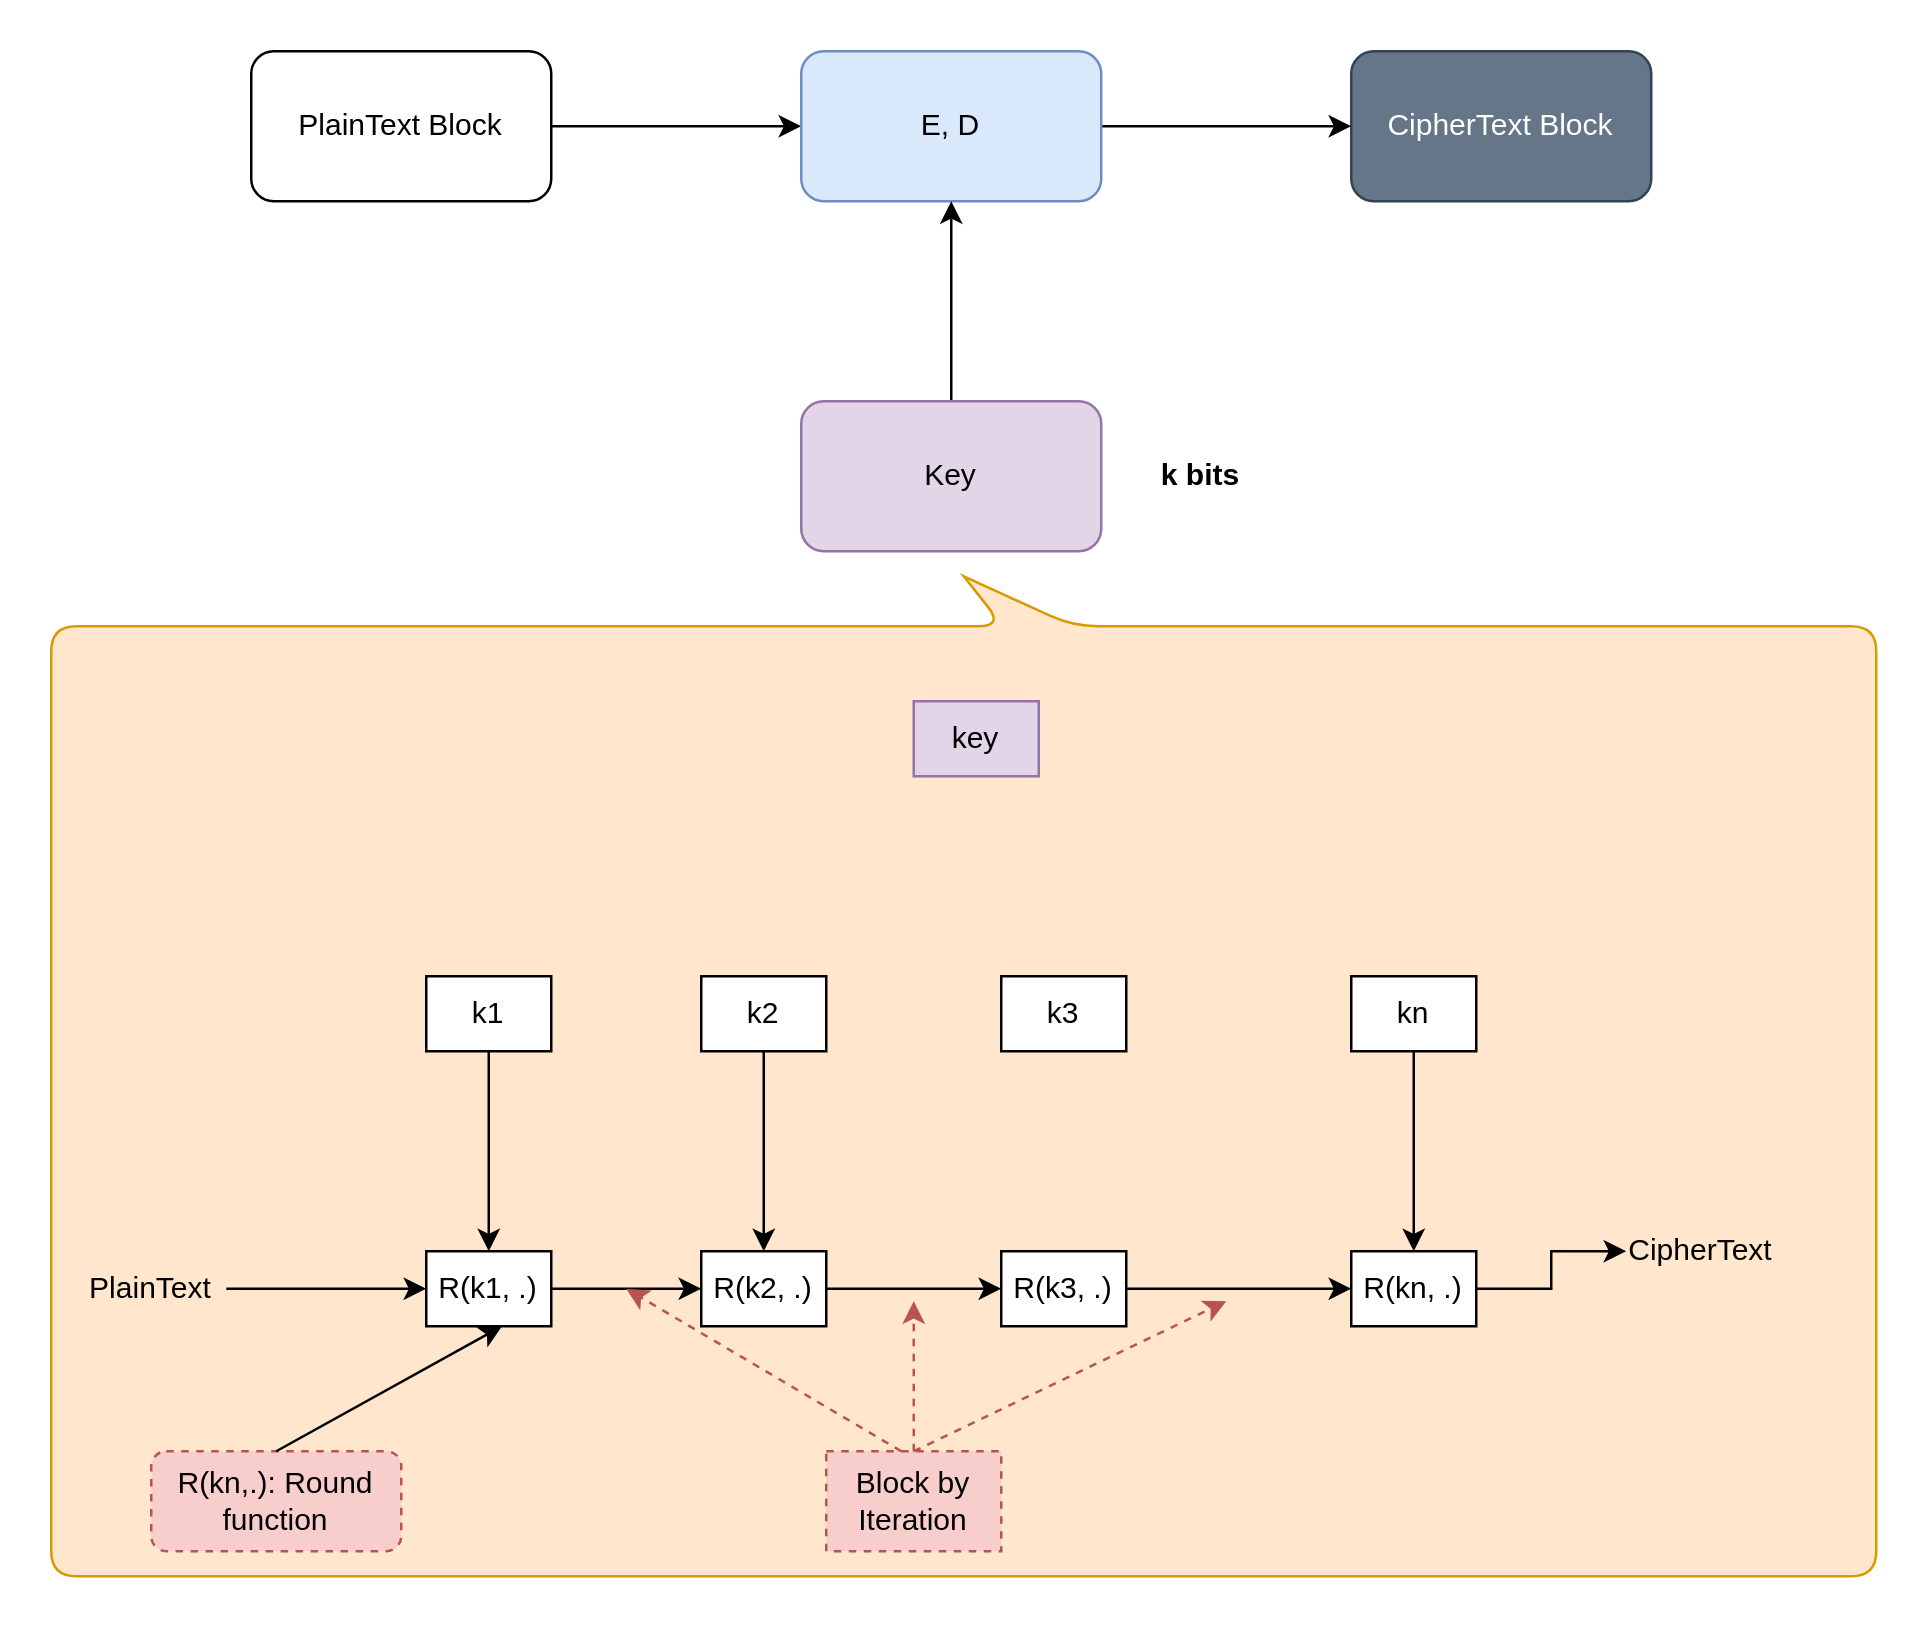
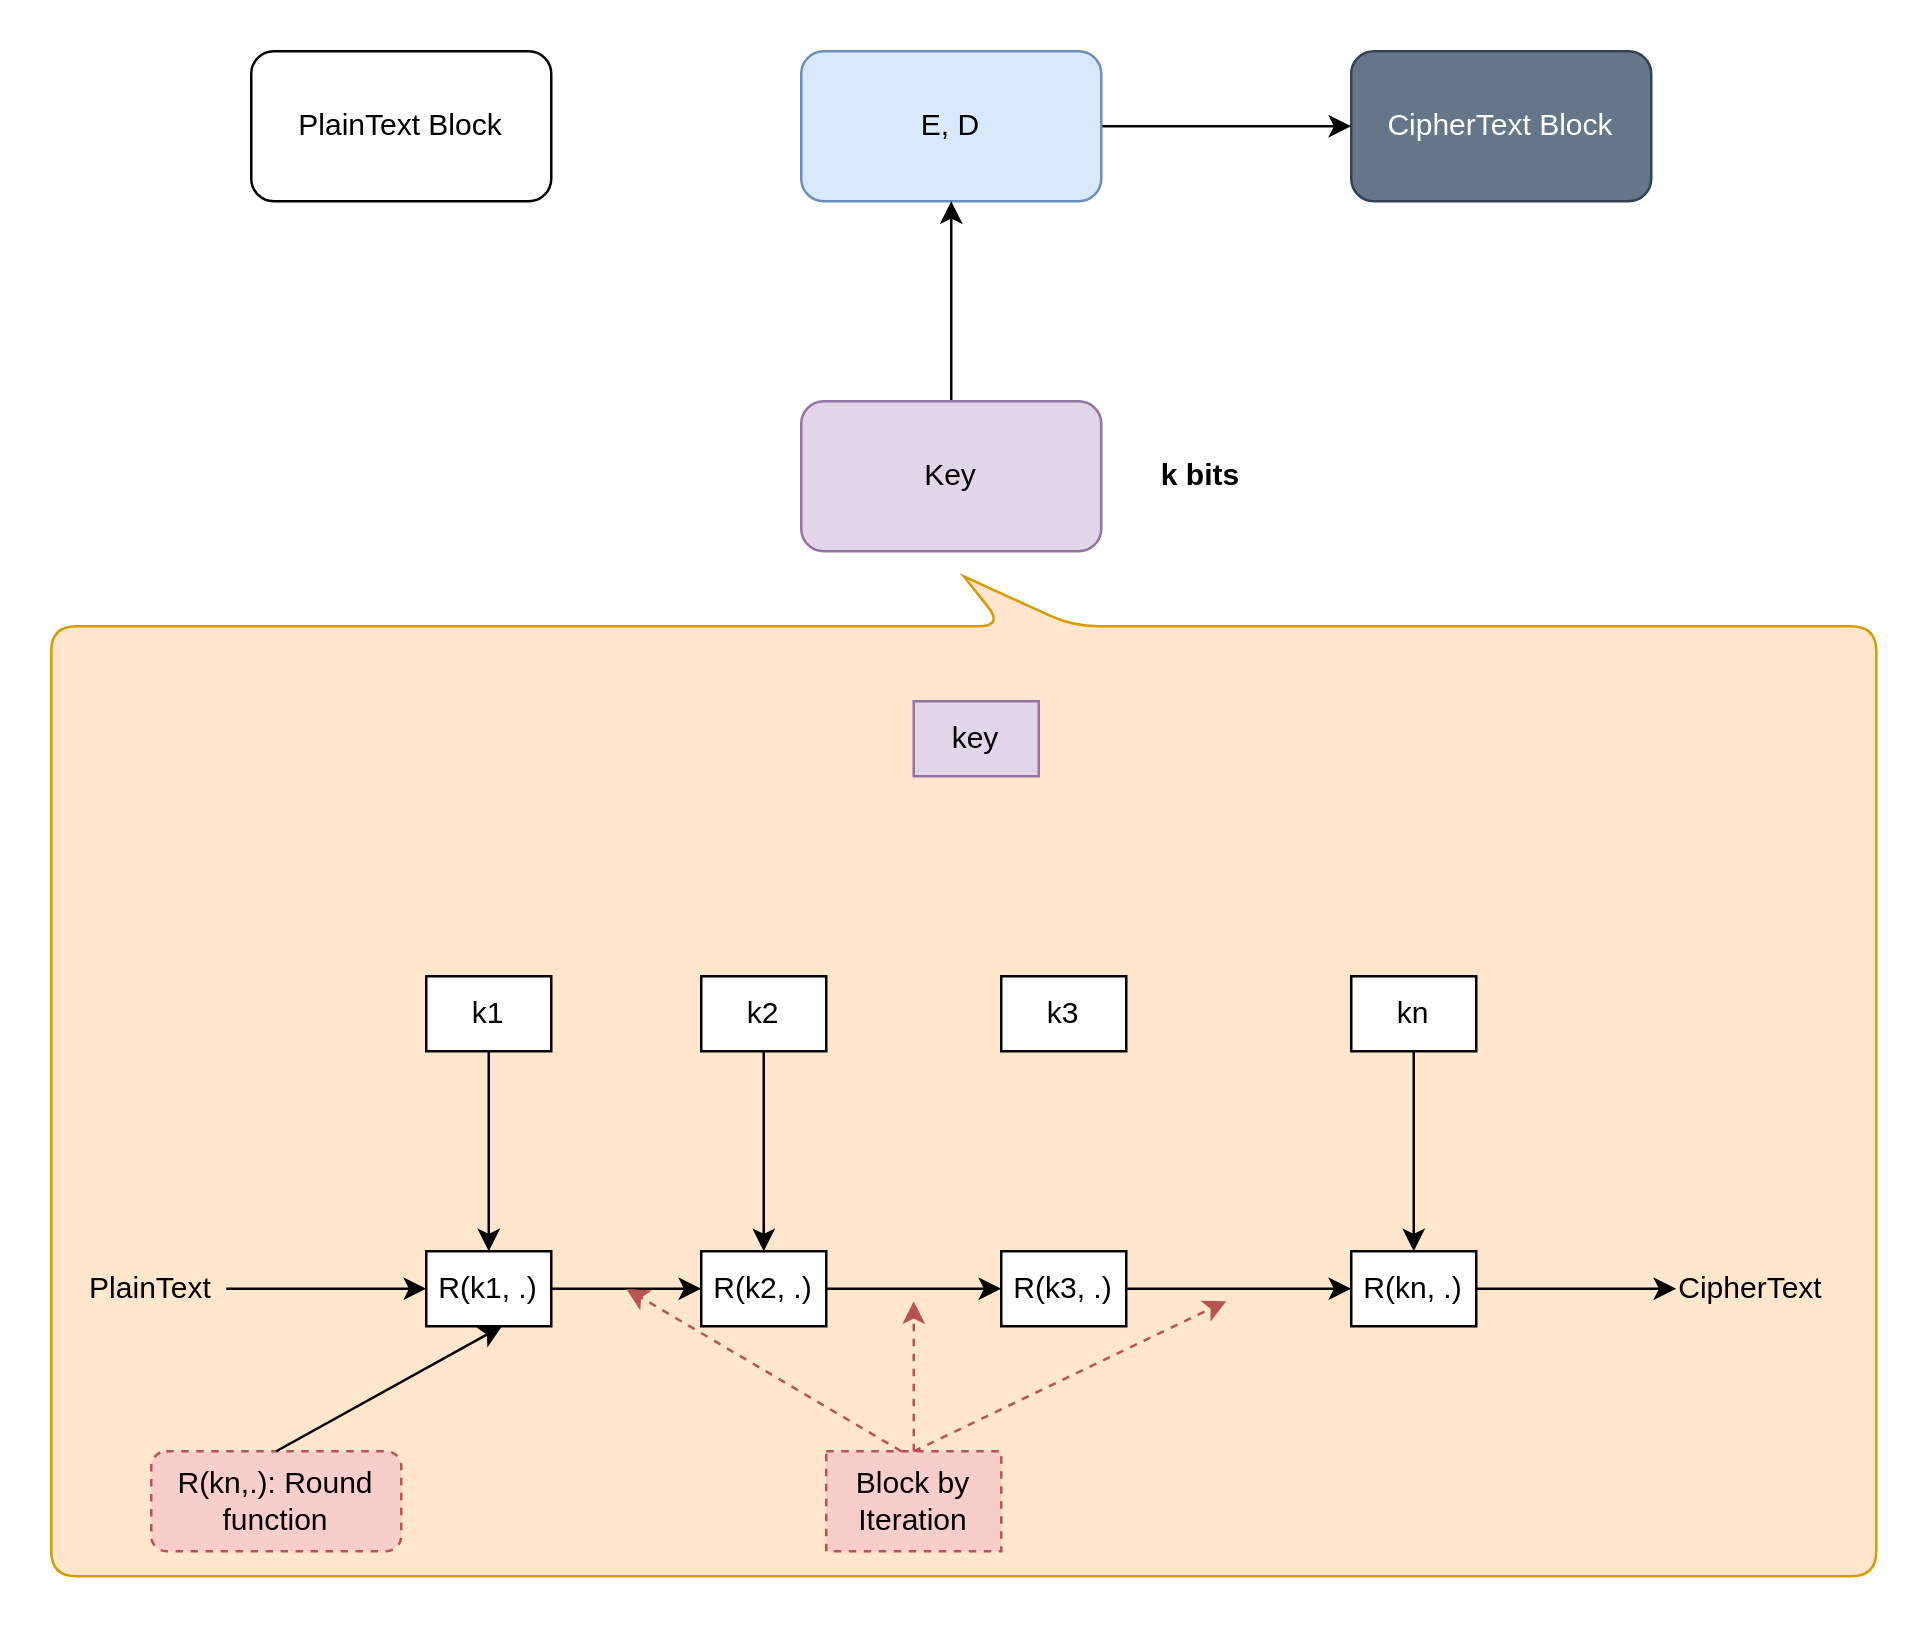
edge "PlainText Block" -> "E, D": removed
node "CipherText": moved (1701, 1251) -> (1751, 1289)
